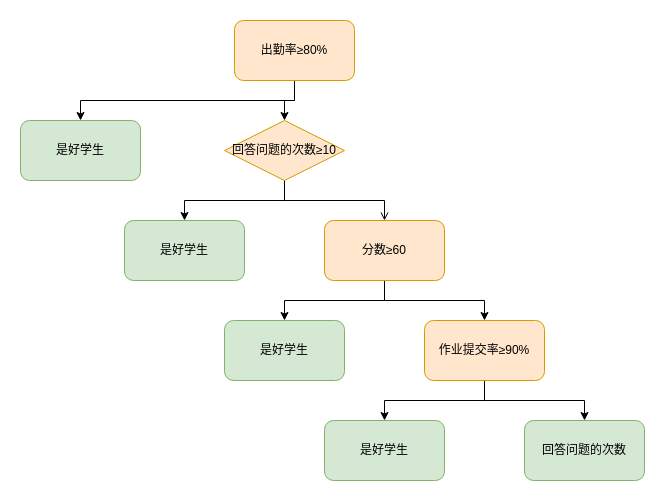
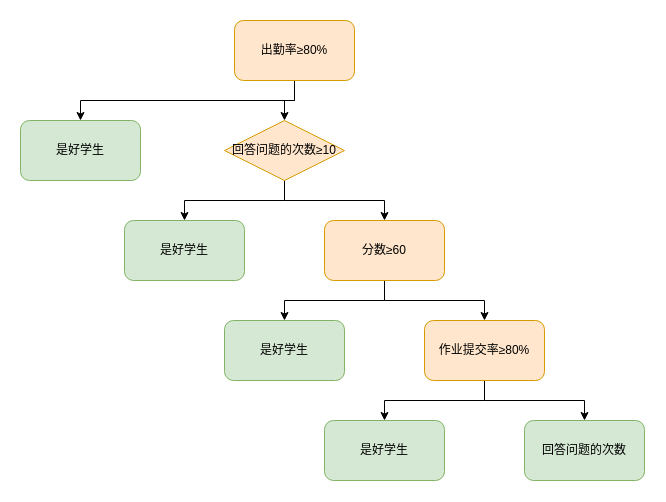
edge "回答问题的次数≥10" -> "分数≥60": arrowhead open -> classic
node "作业提交率≥90%": label "作业提交率≥90%" -> "作业提交率≥80%"
